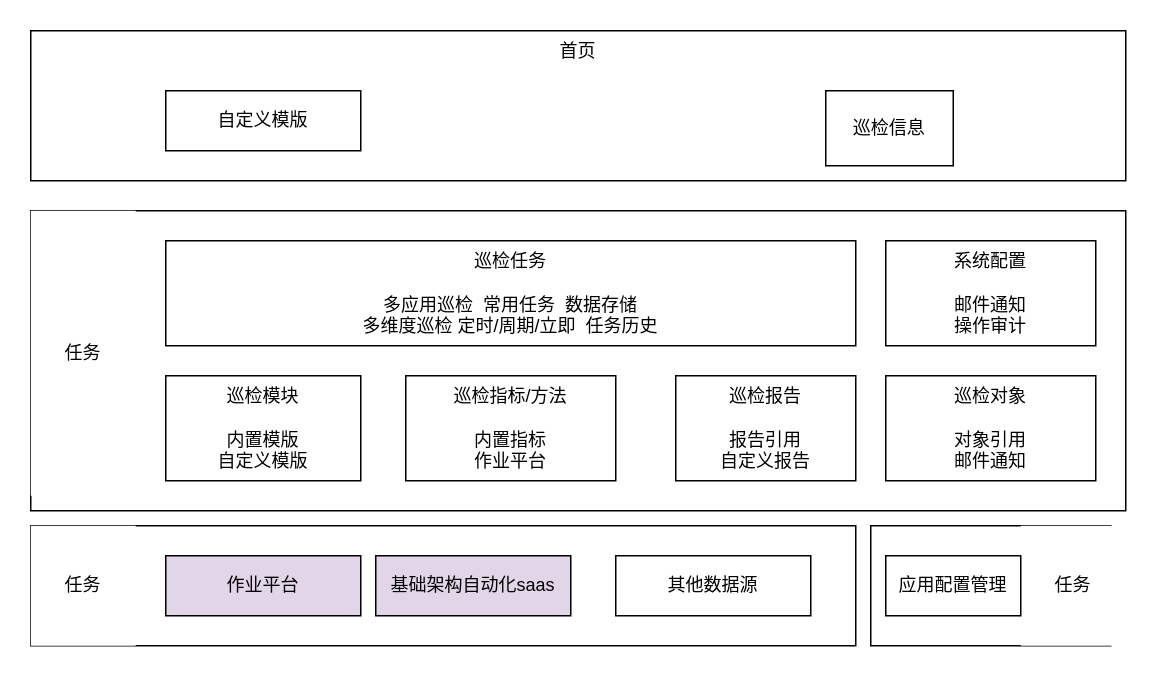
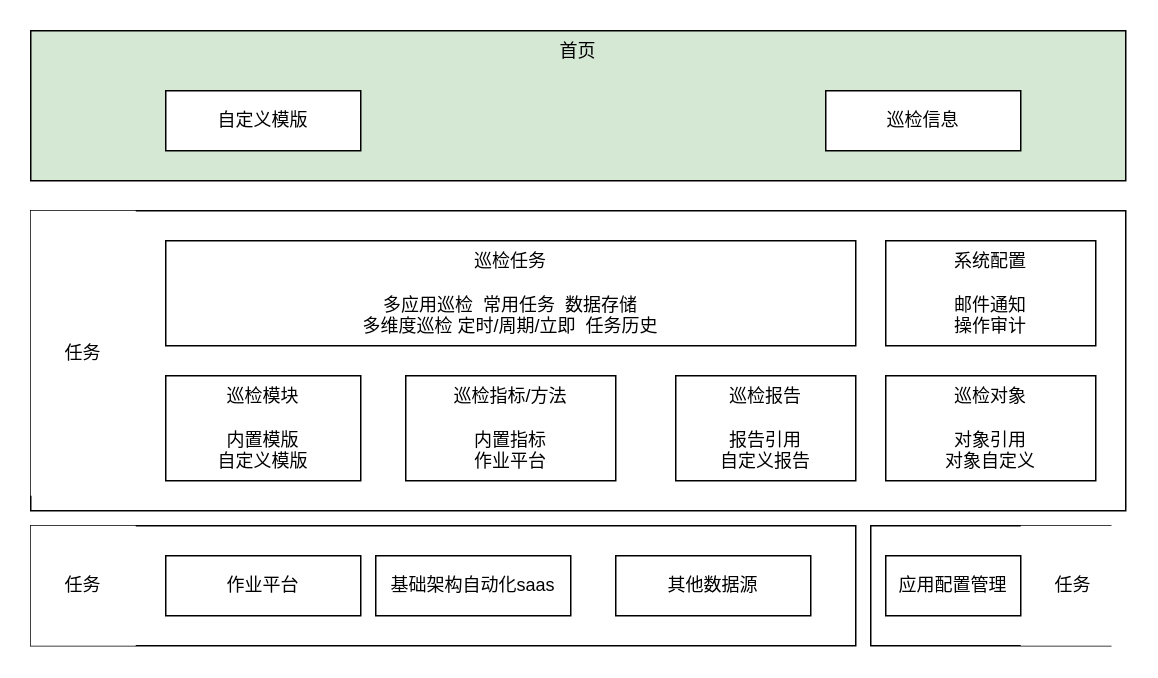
node "首页": fillcolor #ffffff -> #d5e8d4
node "巡检信息": size 128x75 -> 195x60
node "巡检对象 对象引用 邮件通知": label "巡检对象 对象引用 邮件通知" -> "巡检对象 对象引用 对象自定义"
node "作业平台": fillcolor #e1d5e7 -> #ffffff
node "基础架构自动化saas": fillcolor #e1d5e7 -> #ffffff
